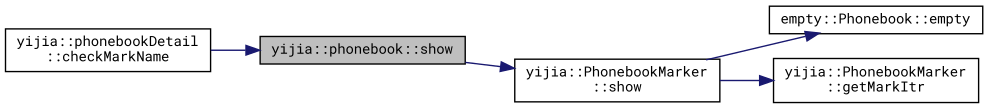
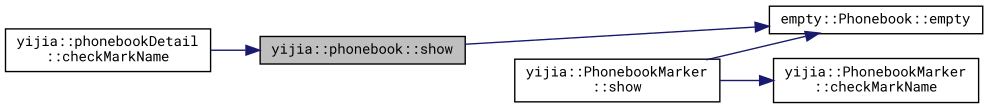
edge "yijia::phonebook::show" -> "yijia::PhonebookMarker ::show": now "yijia::phonebook::show" -> "empty::Phonebook::empty"
node "yijia::PhonebookMarker ::getMarkItr": label "yijia::PhonebookMarker ::getMarkItr" -> "yijia::PhonebookMarker ::checkMarkName"
